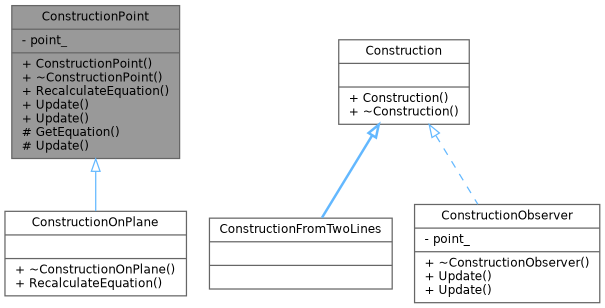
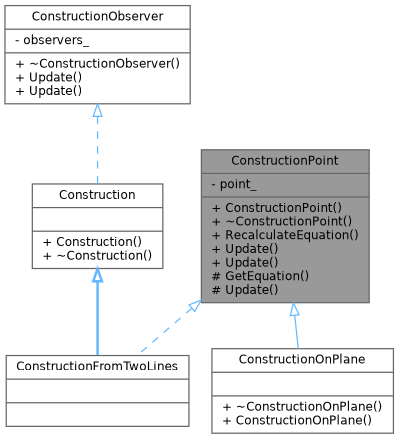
edge "ConstructionObserver" -> "Construction": reversed
node "ConstructionObserver": text "- point_" -> "- observers_"
node "ConstructionOnPlane": text "+ RecalculateEquation()" -> "+ ConstructionOnPlane()"
edge "ConstructionFromTwoLines" -> "ConstructionPoint": added
